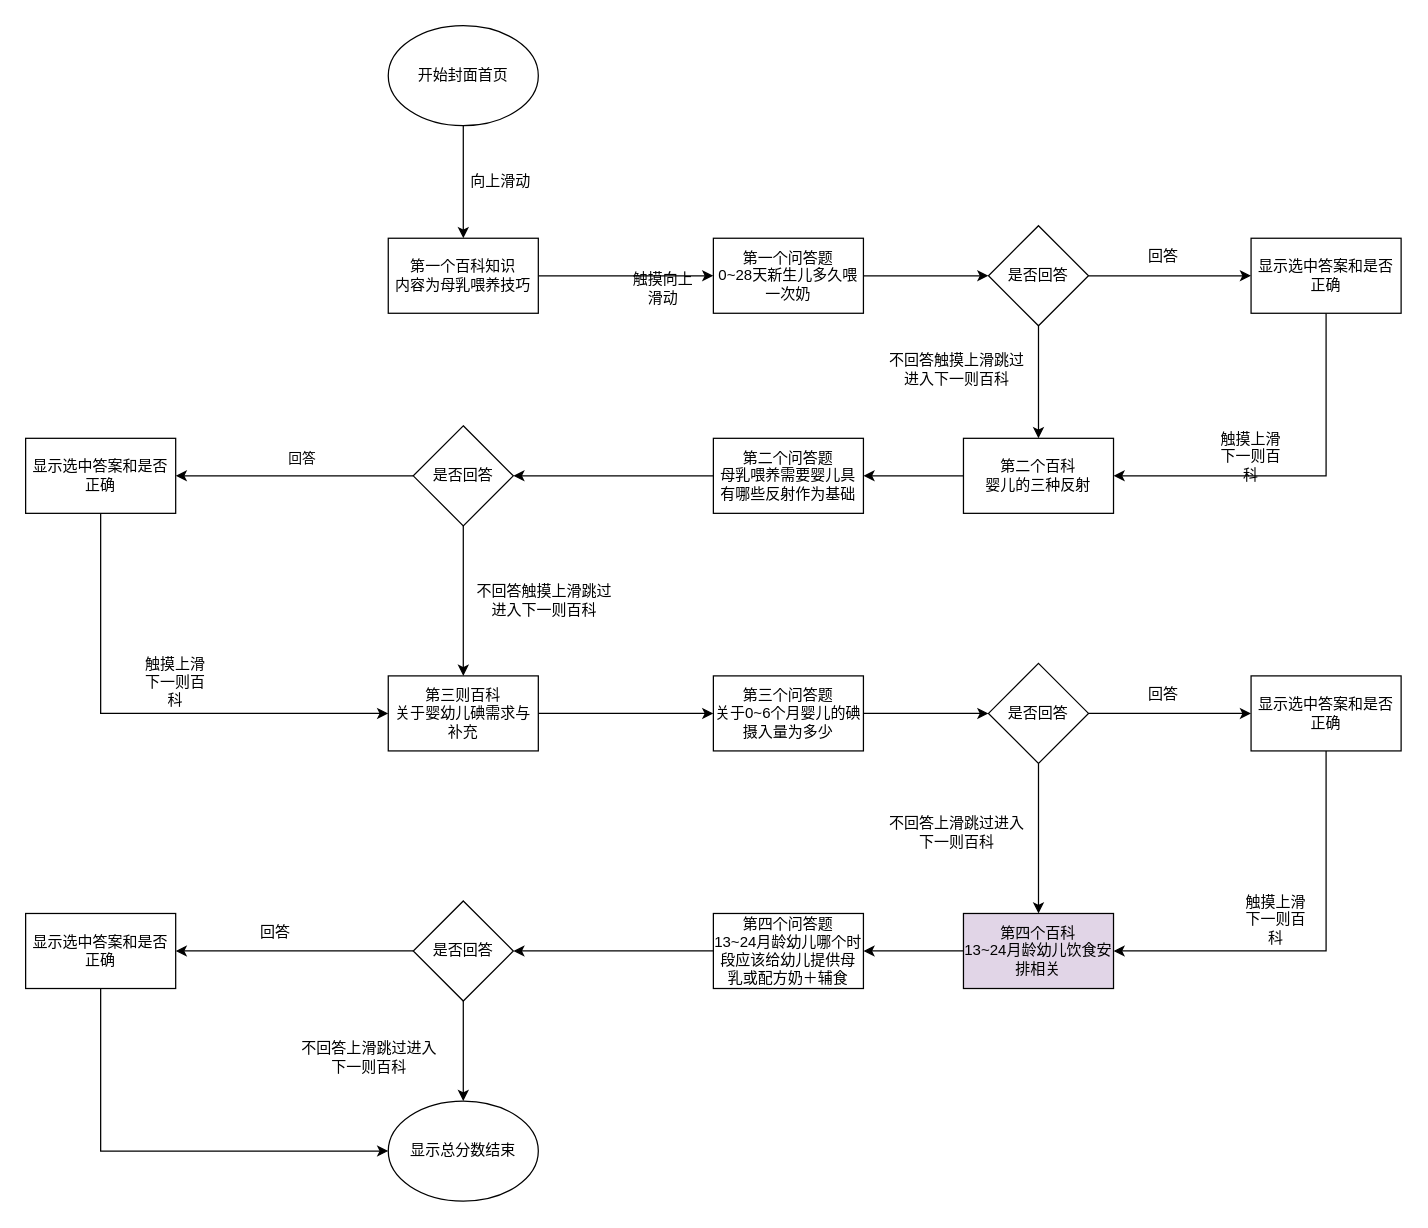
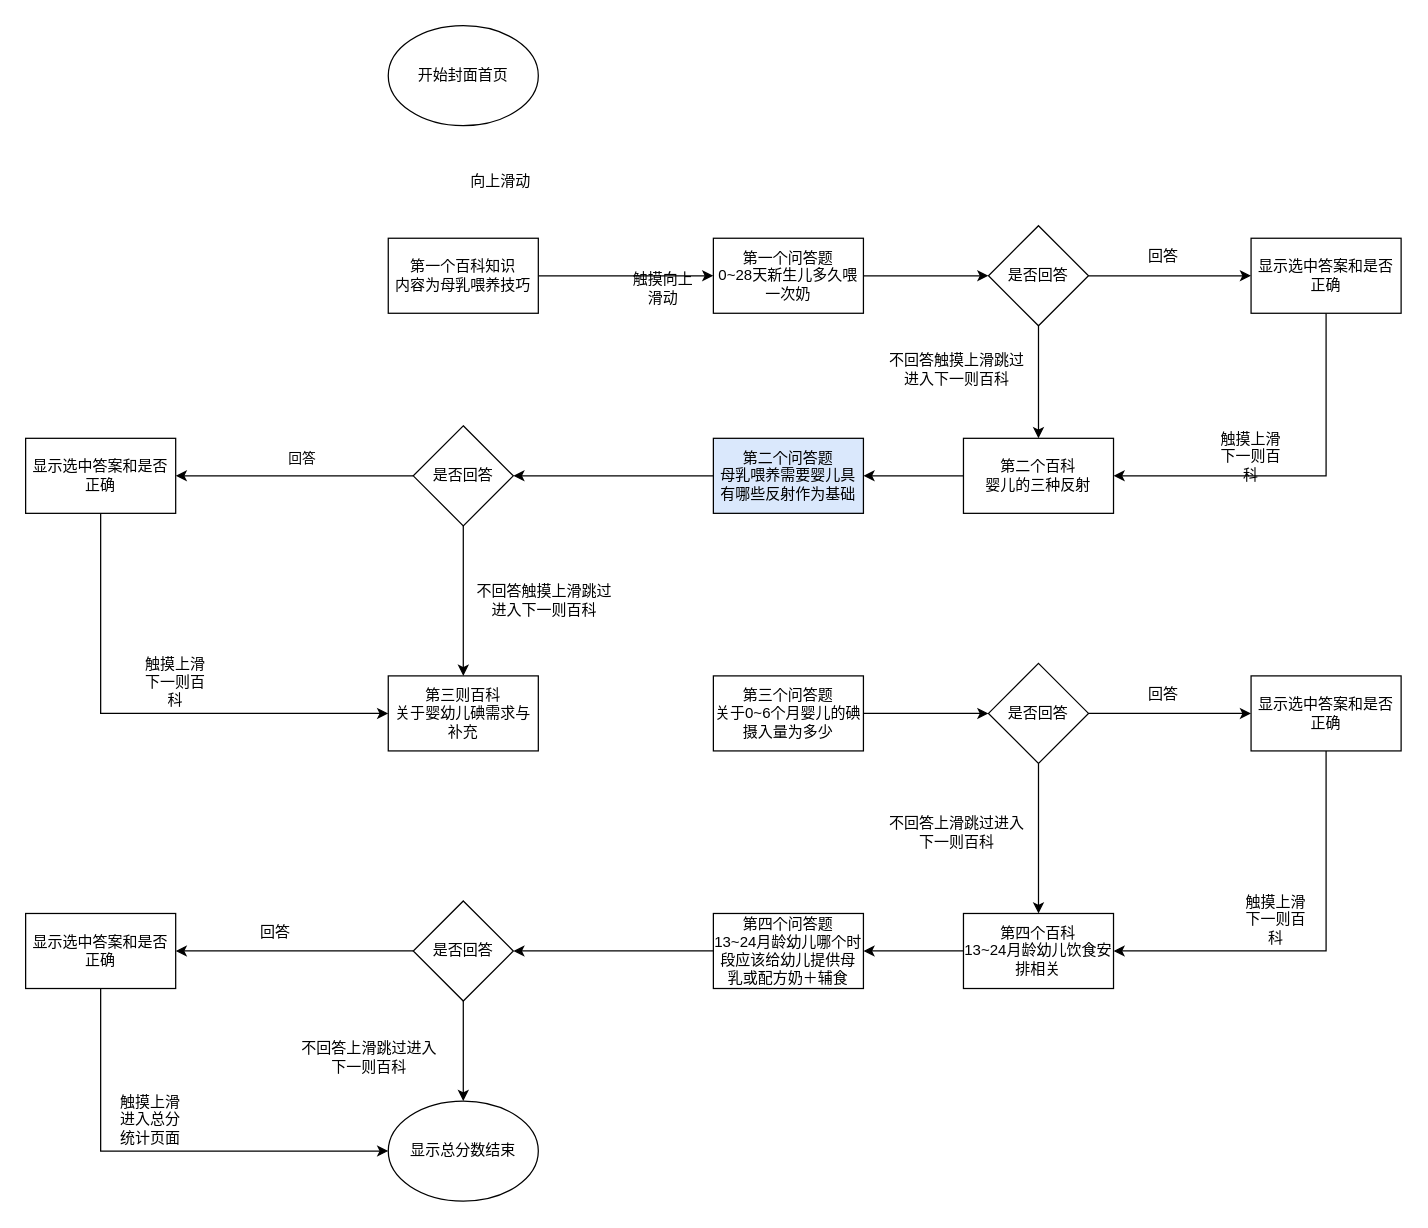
edge "开始封面首页" -> "第一个百科知识 内容为母乳喂养技巧": removed
node "第二个问答题 母乳喂养需要婴儿具有哪些反射作为基础": fillcolor #ffffff -> #dae8fc
edge "第三则百科 关于婴幼儿碘需求与补充" -> "第三个问答题 关于0~6个月婴儿的碘摄入量为多少": removed
node "第四个百科 13~24月龄幼儿饮食安排相关": fillcolor #e1d5e7 -> #ffffff
node "触摸上滑进入总分统计页面": added
